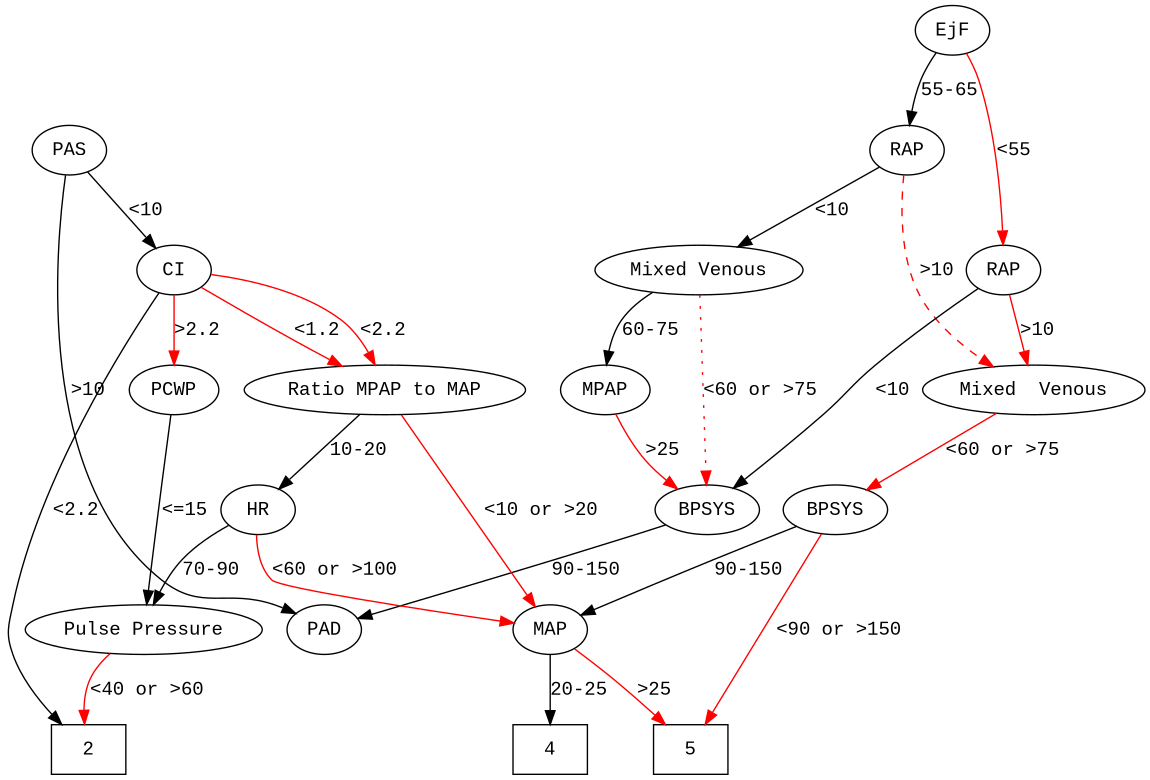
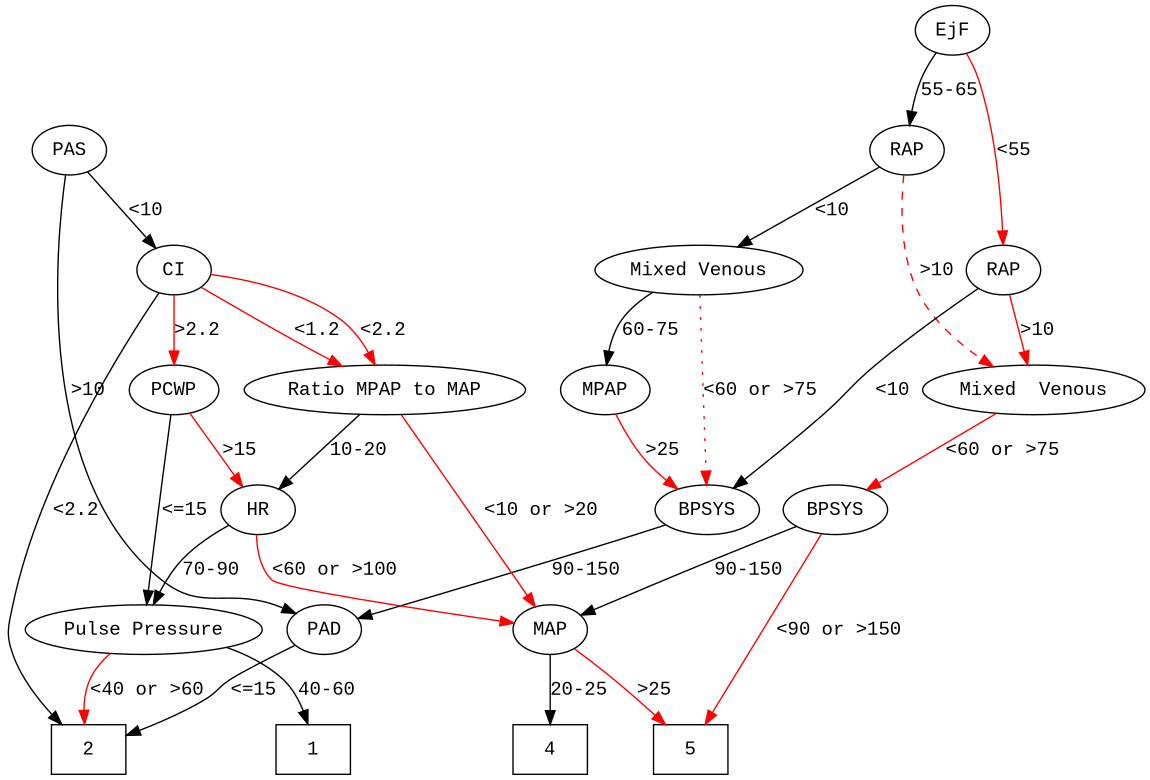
edge "PCWP" -> "HR": added, label ">15"
edge "PAD" -> "2": added, label "<=15"
node "1": added
